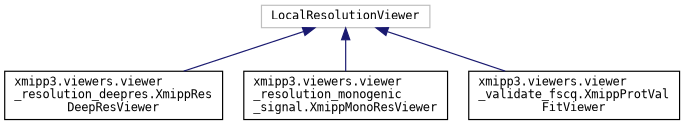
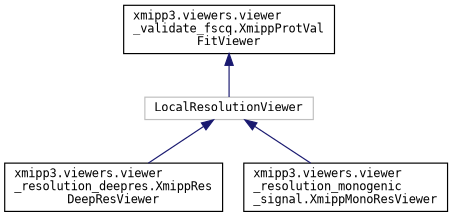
edge "xmipp3.viewers.viewer _validate_fscq.XmippProtVal FitViewer" -> "LocalResolutionViewer": reversed
